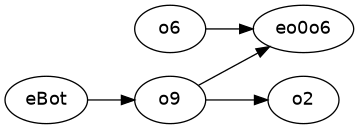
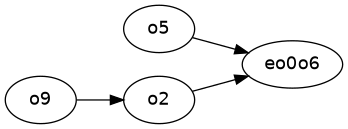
node "o6": label "o6" -> "o5"
edge "o9" -> "eo0o6": now "o2" -> "eo0o6"
node "eBot": removed
